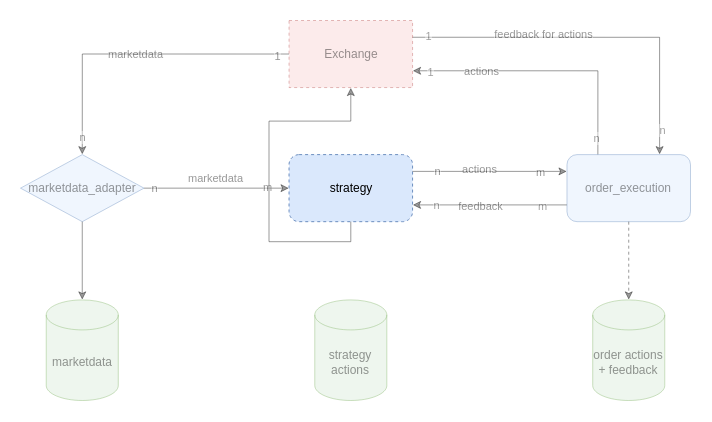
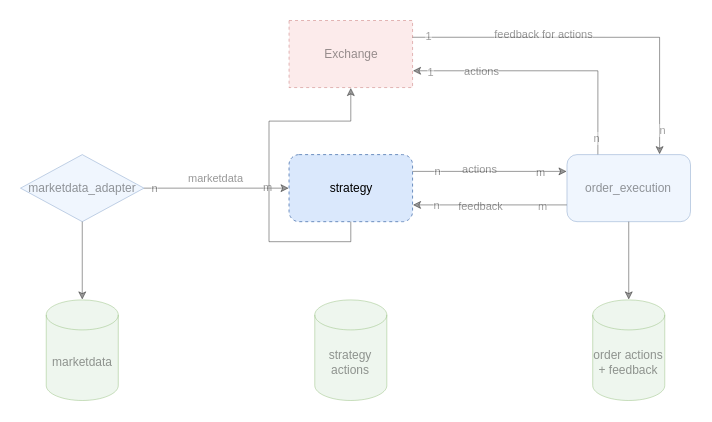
edge "Exchange" -> "marketdata_adapter": removed, labels "1", "marketdata", "n"
edge "order_execution" -> "order actions + feedback": style dashed -> solid
